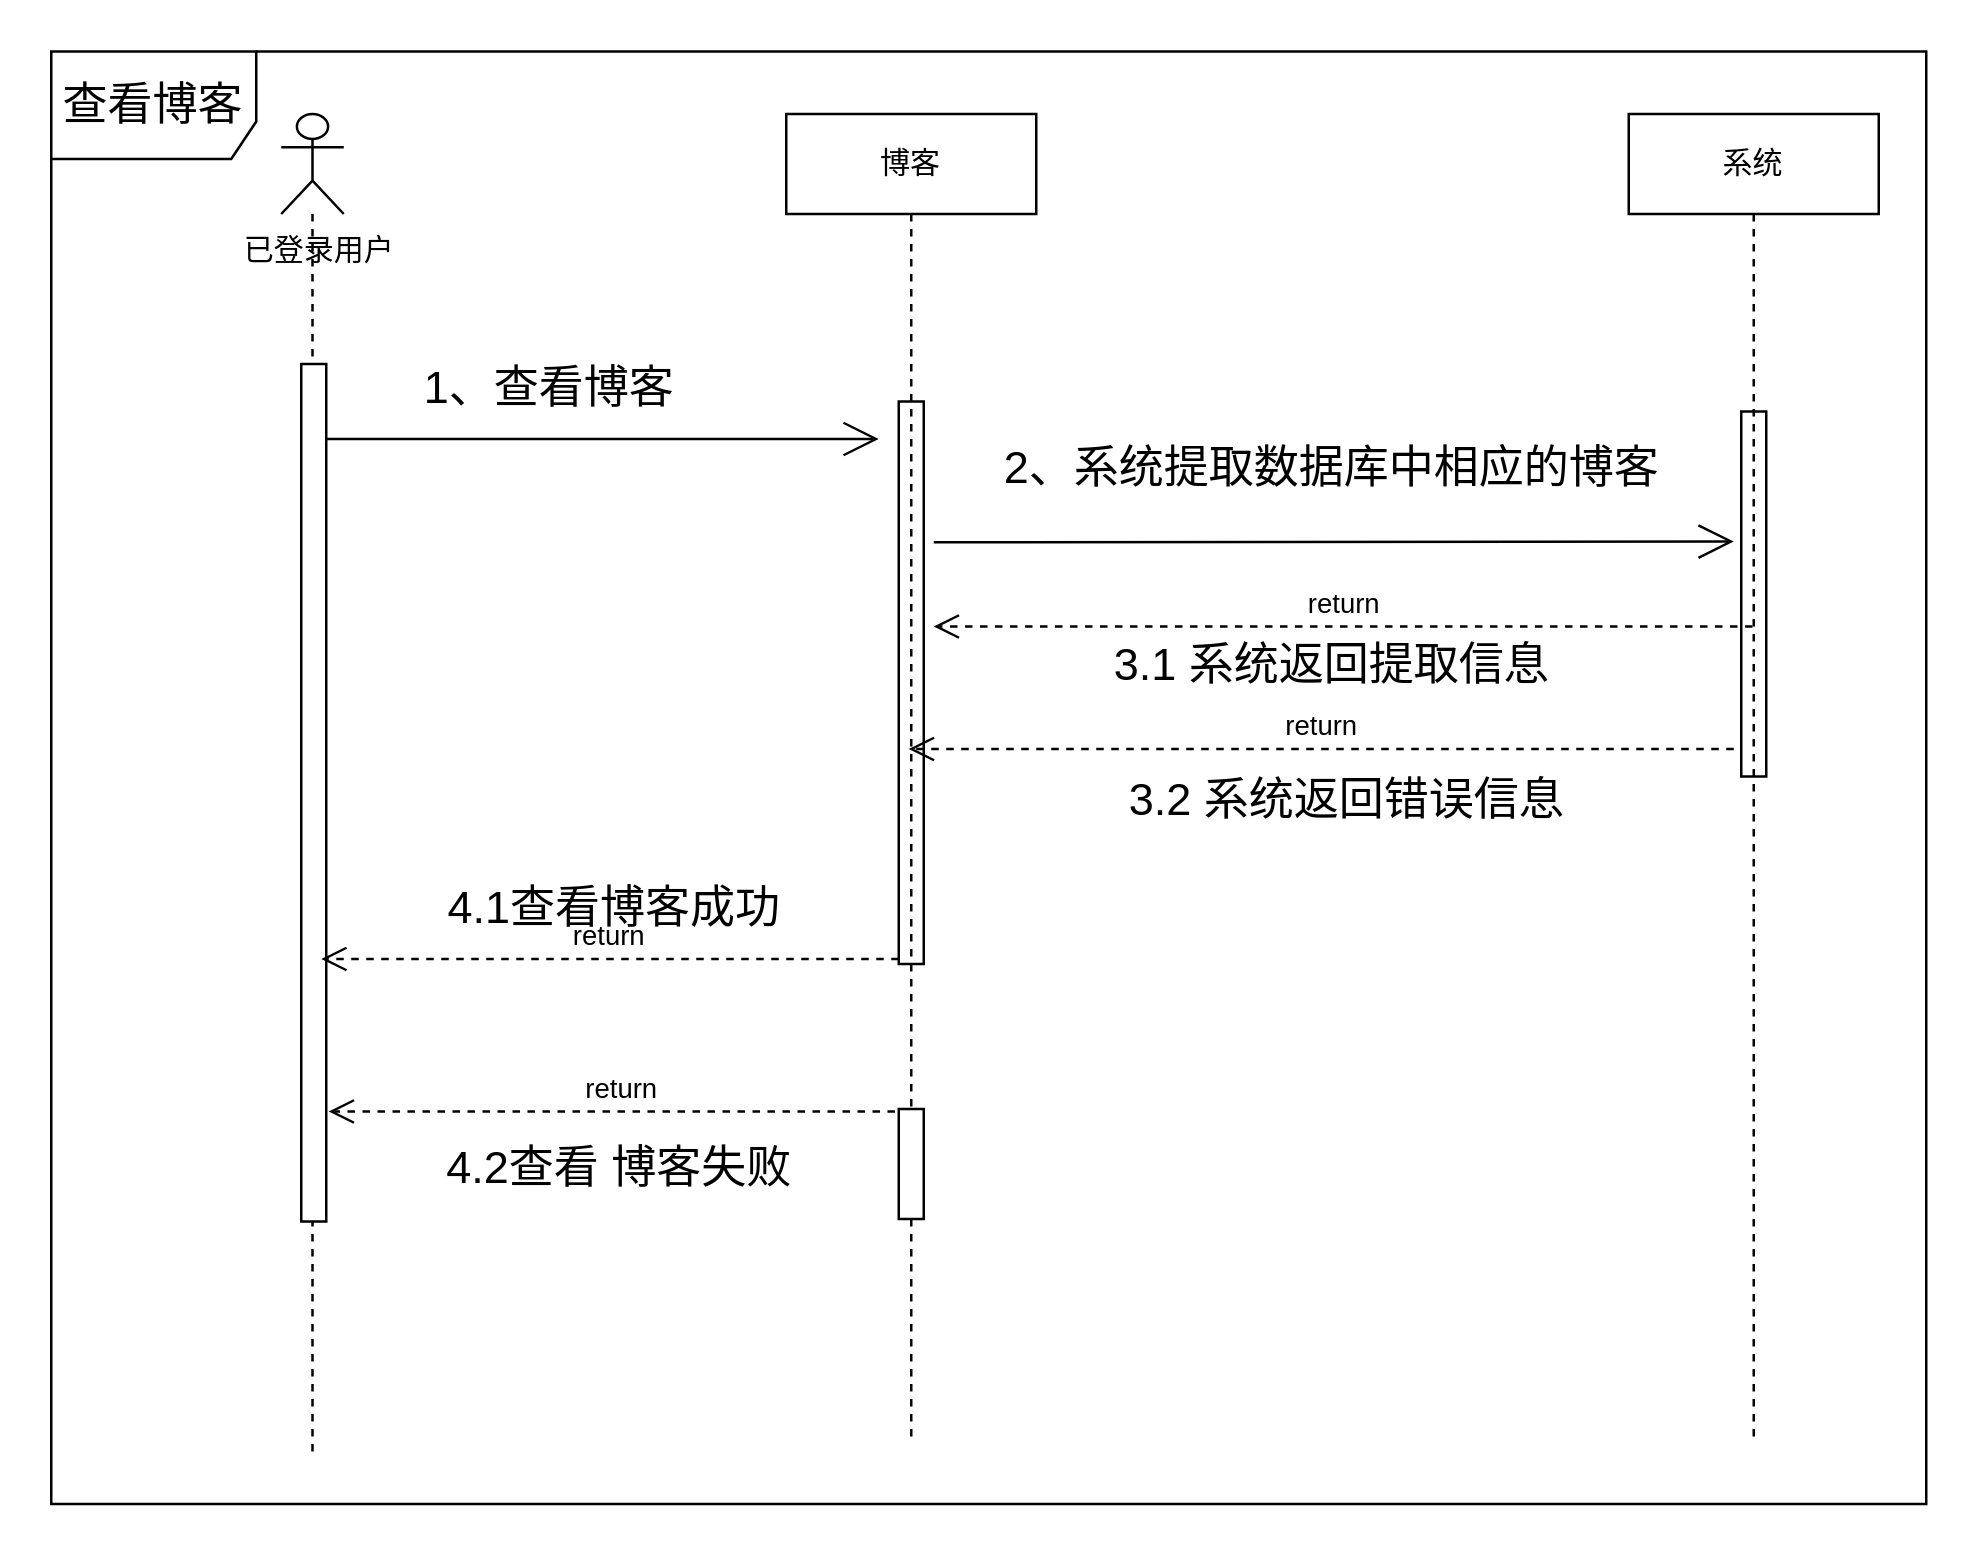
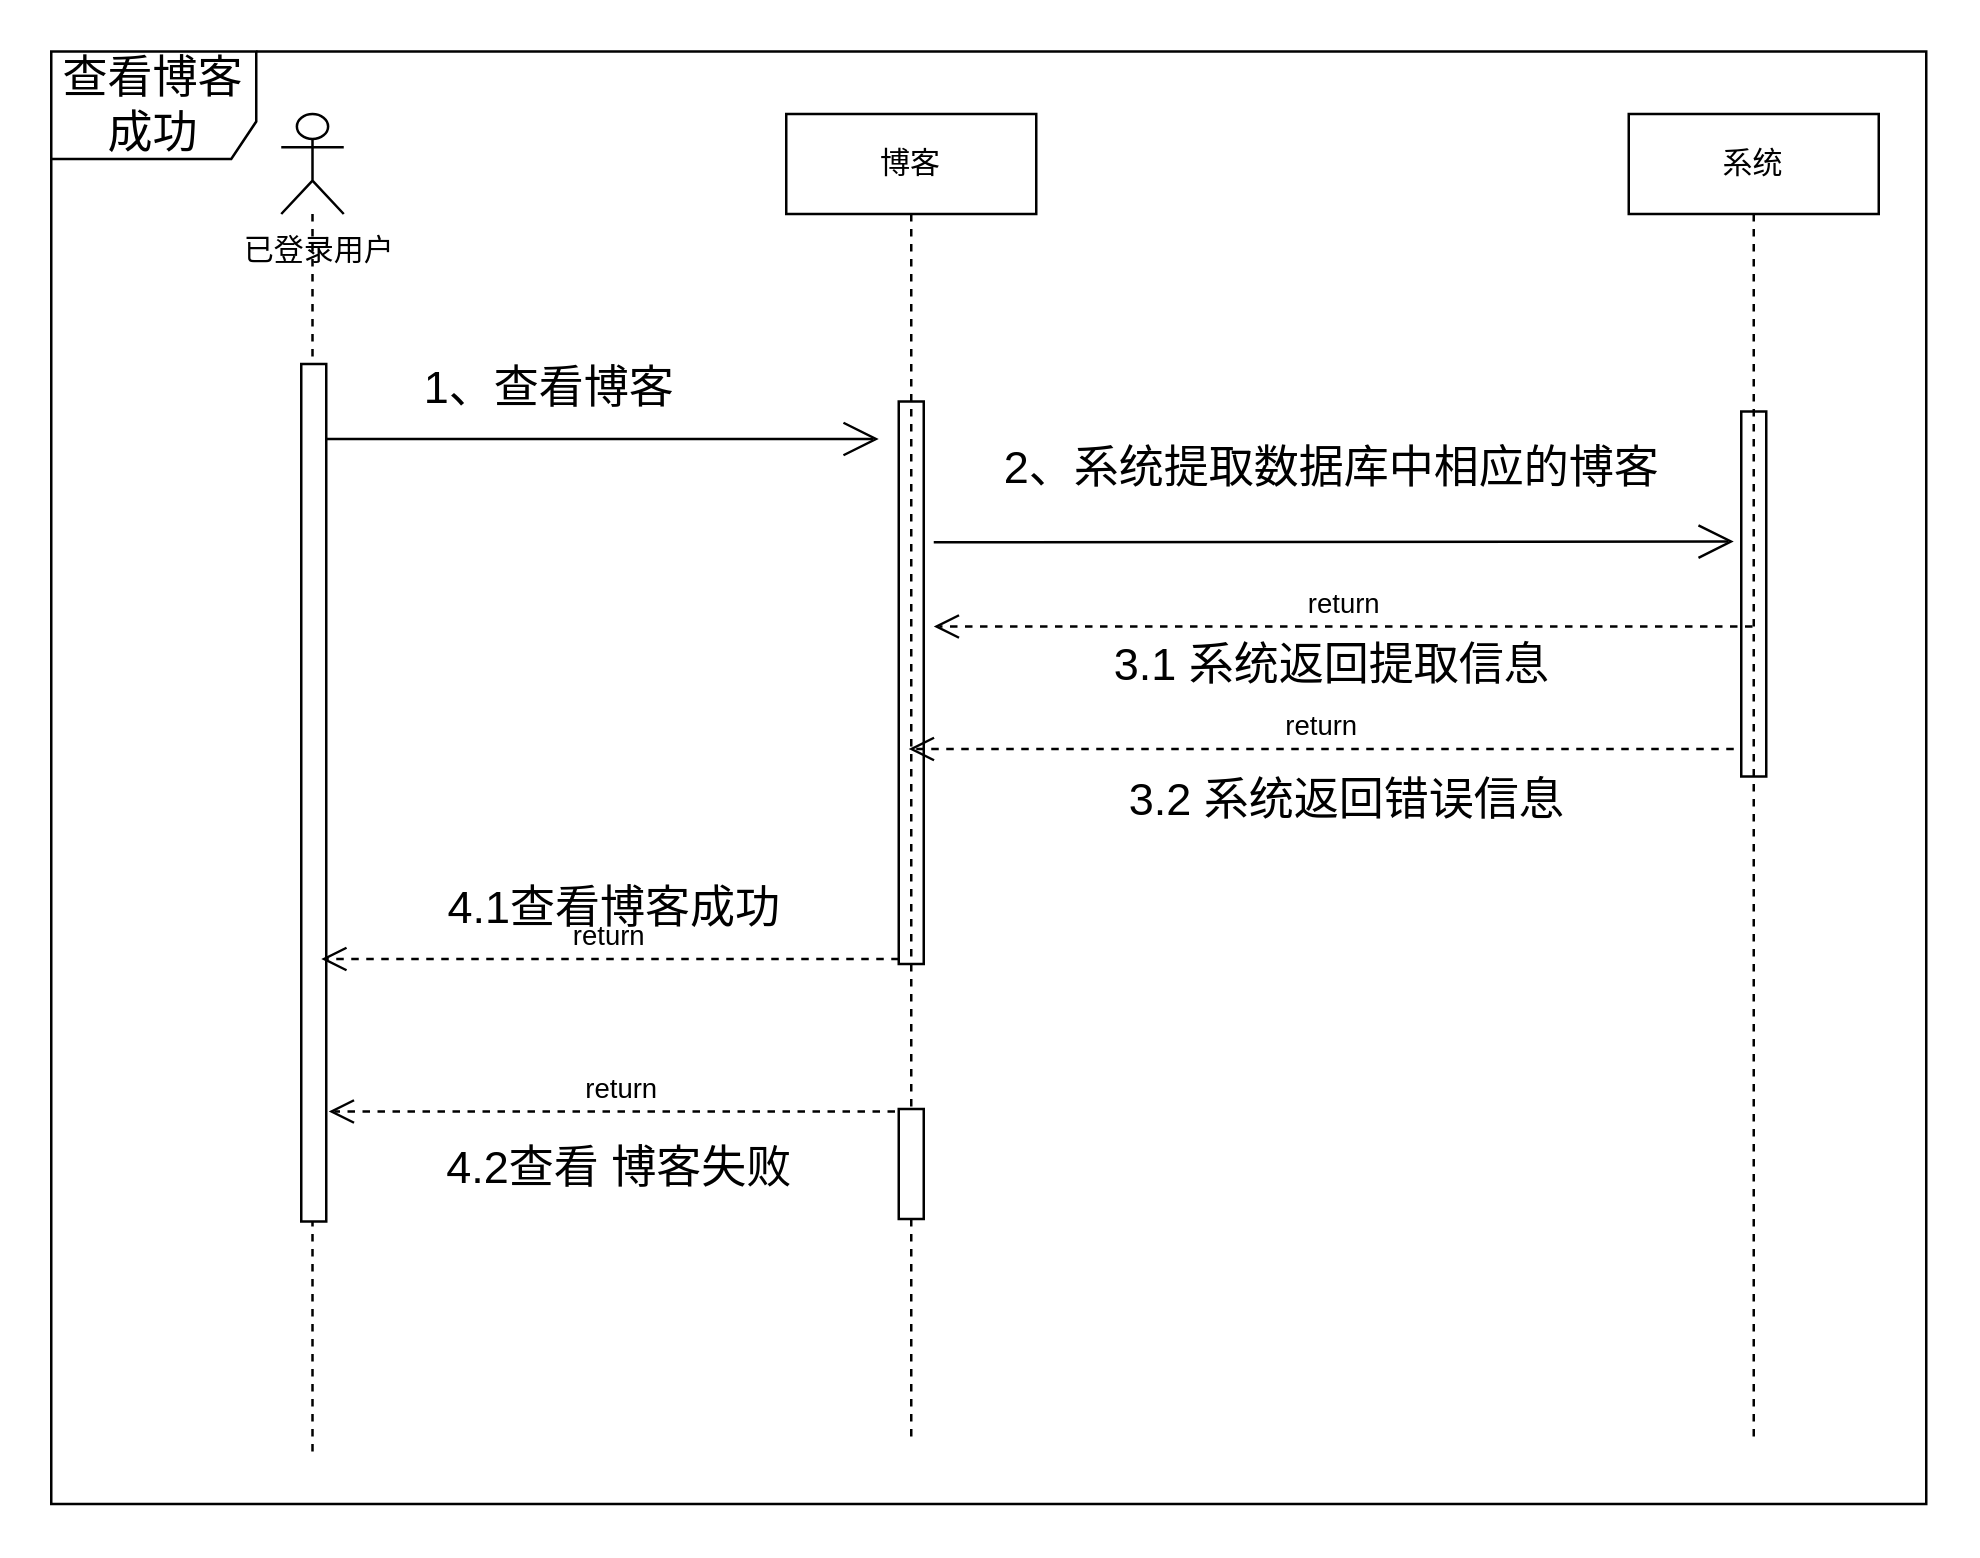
node "查看博客": label "查看博客" -> "查看博客成功"
